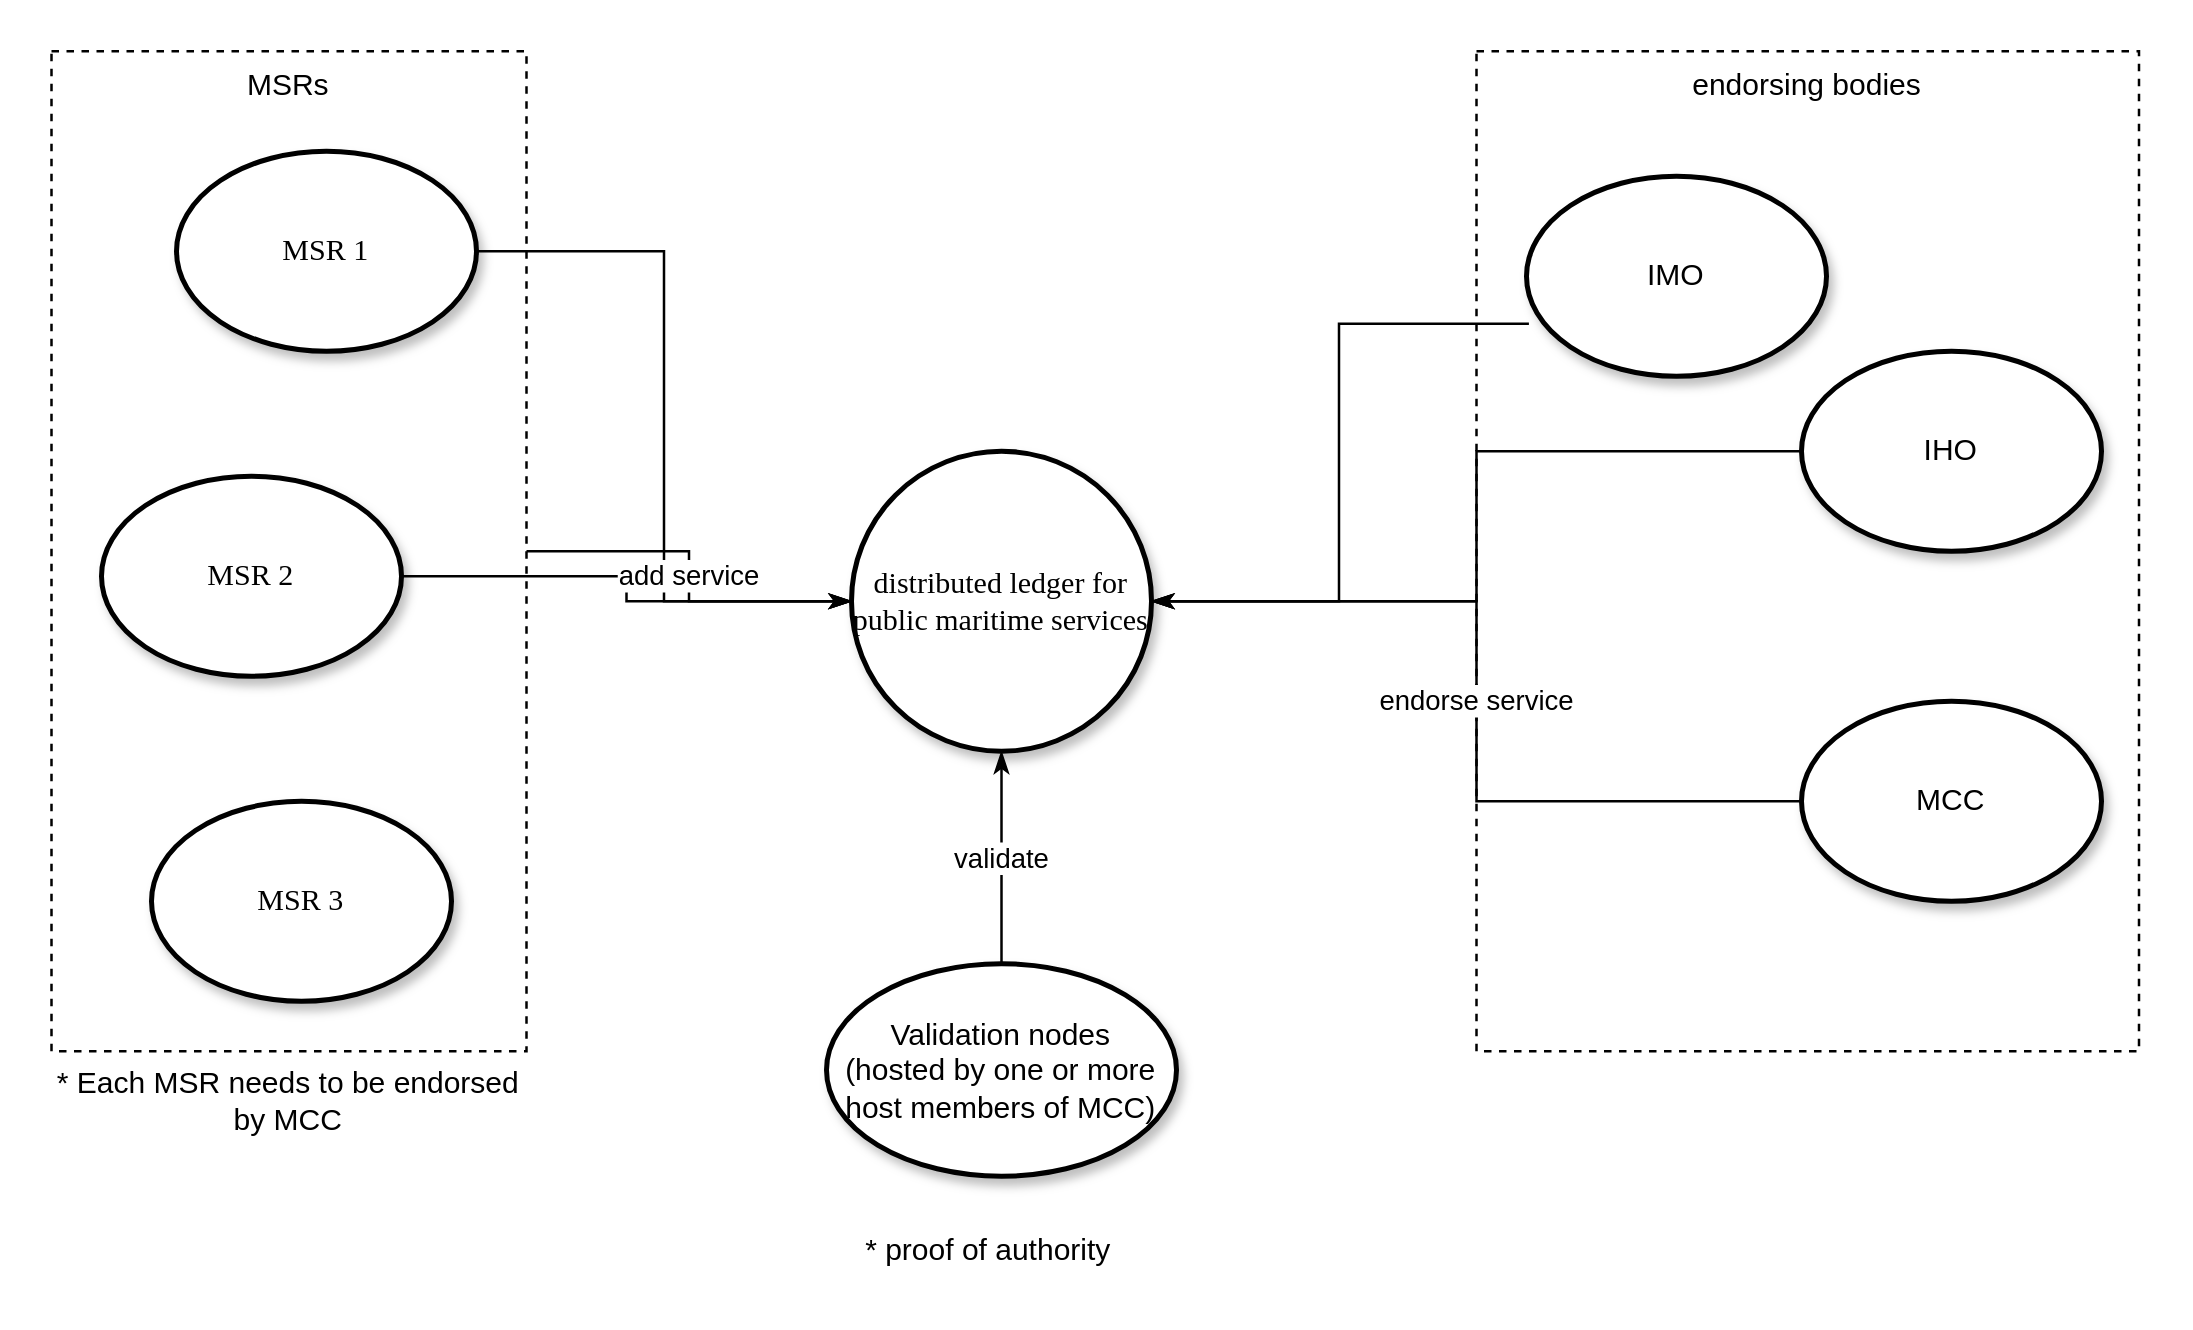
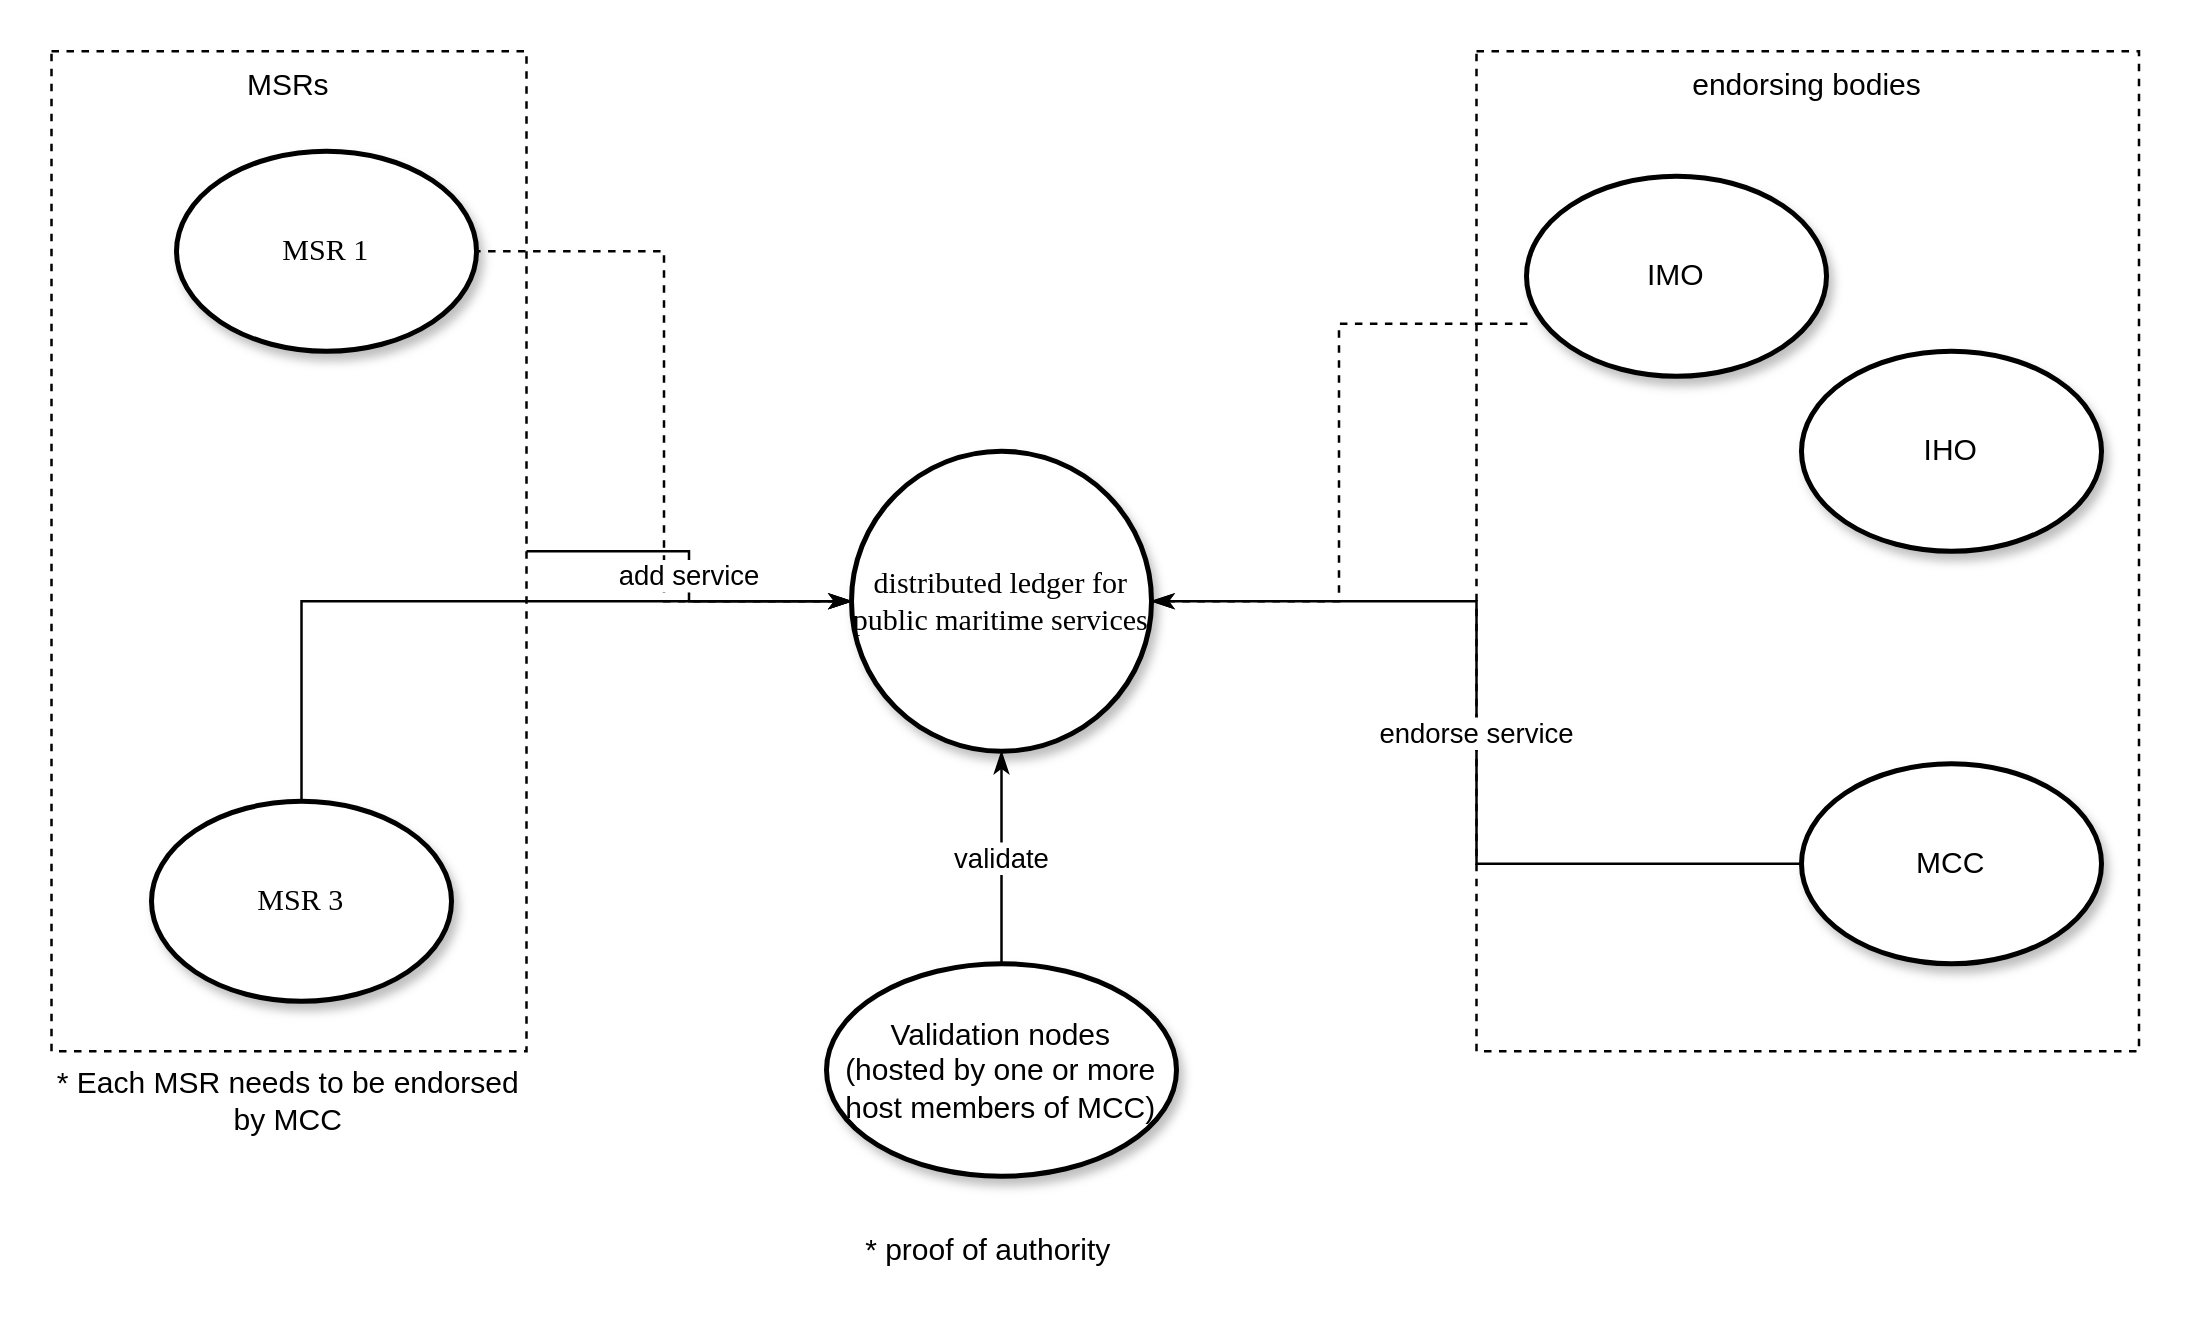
edge "MSR 1" -> "distributed ledger for public maritime services": style solid -> dashed
edge "IMO" -> "distributed ledger for public maritime services": style solid -> dashed
edge "IHO" -> "distributed ledger for public maritime services": now "MSR 3" -> "distributed ledger for public maritime services"
node "MSR 2": removed
edge "MSR 2" -> "distributed ledger for public maritime services": removed
node "MCC": moved (1951, 801) -> (1951, 864)
